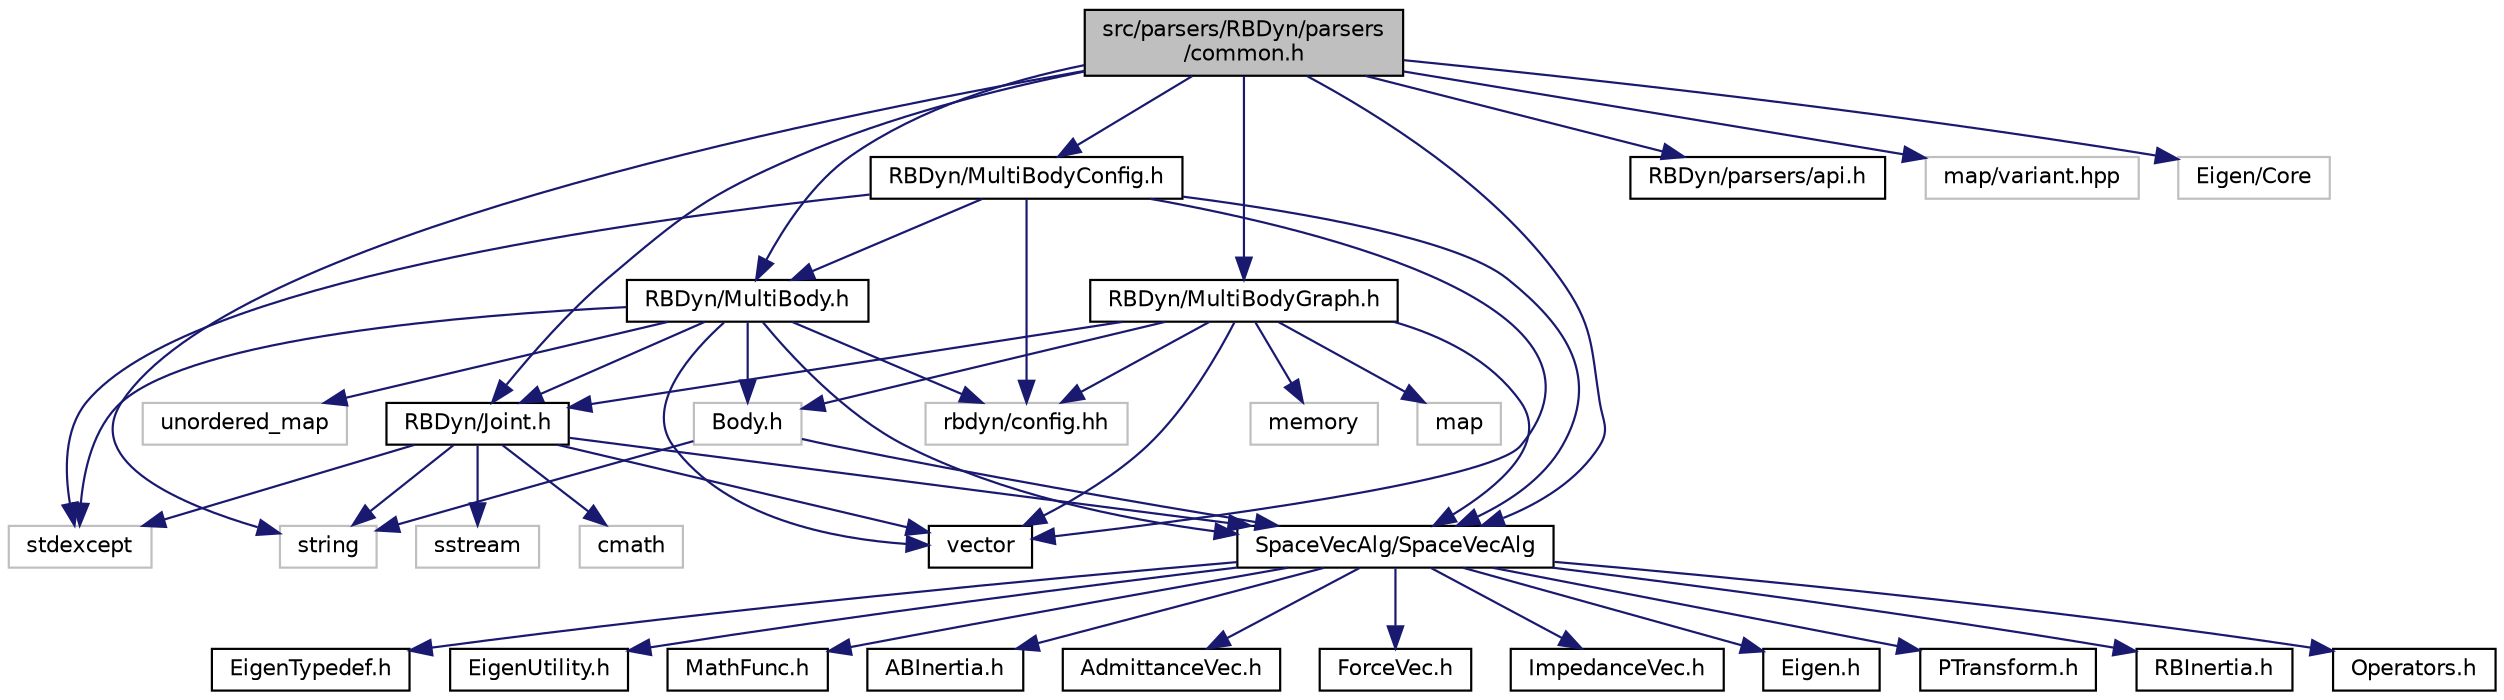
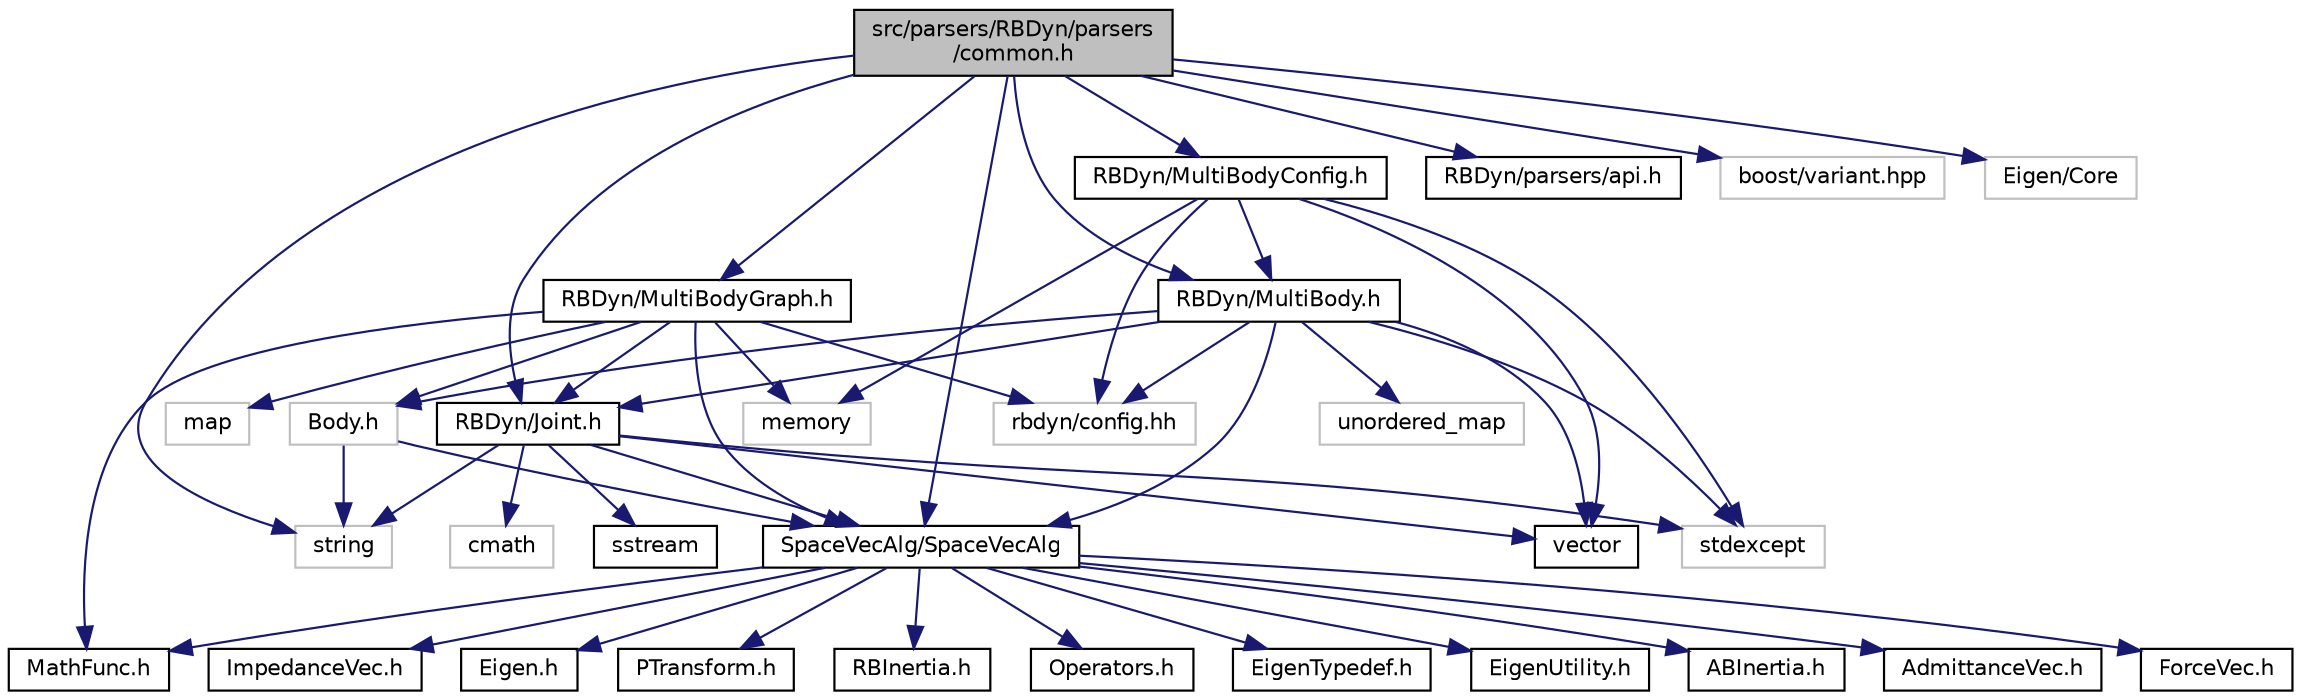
node "map/variant.hpp": label "map/variant.hpp" -> "boost/variant.hpp"
edge "RBDyn/MultiBodyConfig.h" -> "SpaceVecAlg/SpaceVecAlg": now "RBDyn/MultiBodyConfig.h" -> "memory"
edge "RBDyn/MultiBodyGraph.h" -> "vector": now "RBDyn/MultiBodyGraph.h" -> "MathFunc.h"
node "sstream": color grey75 -> black
